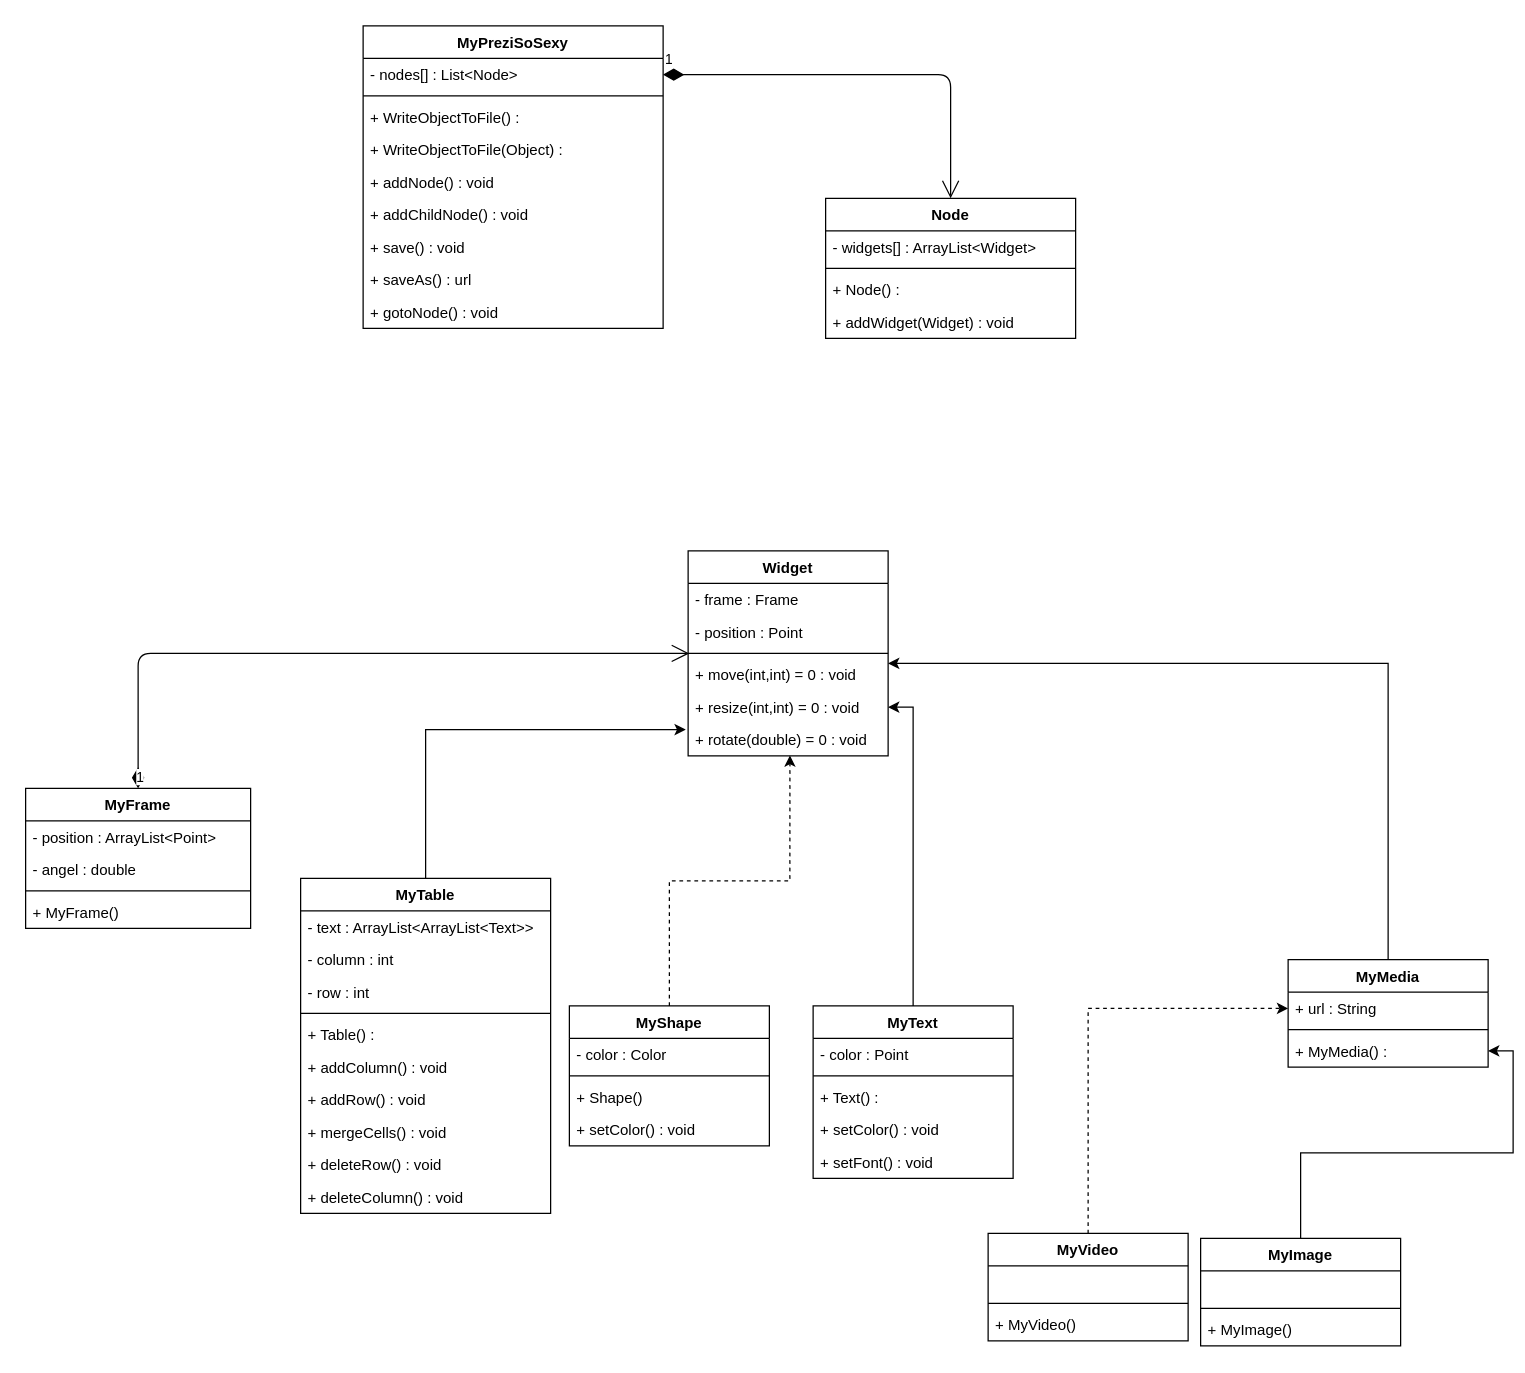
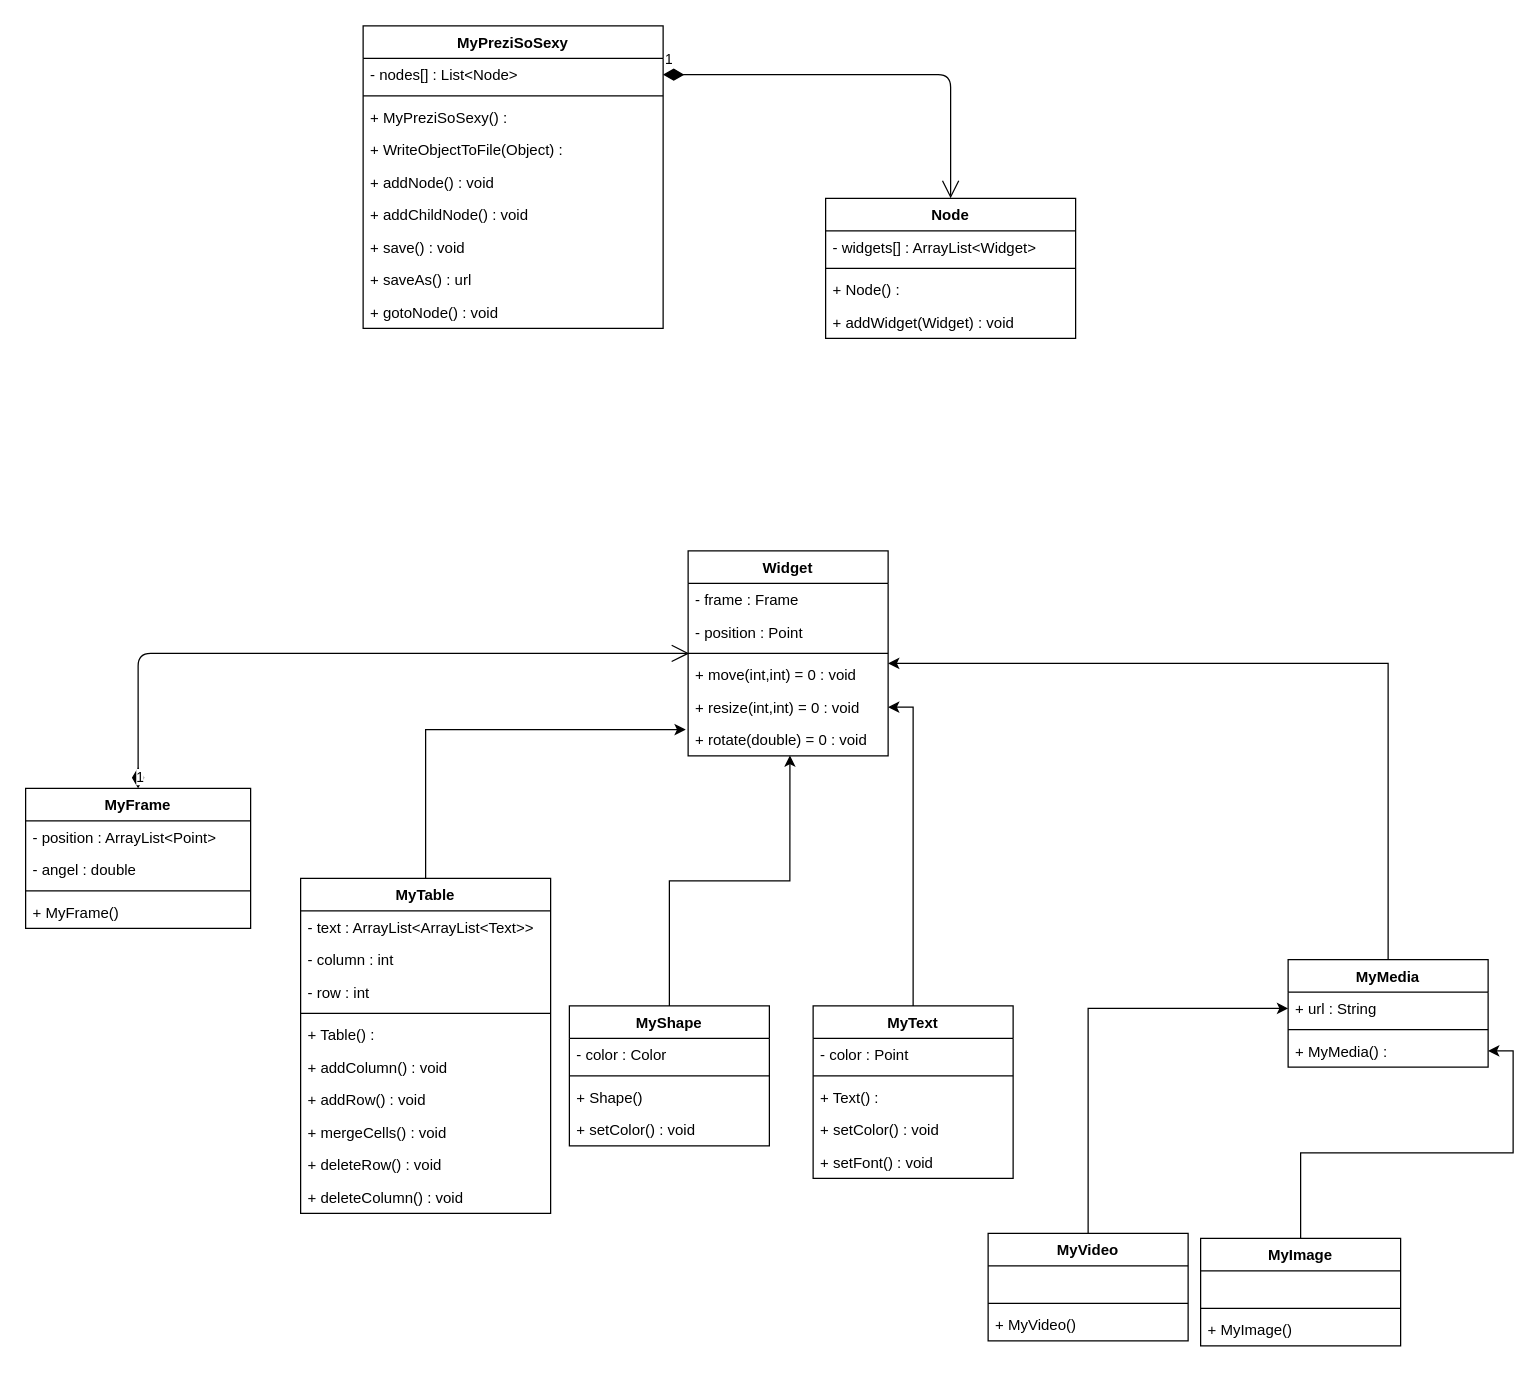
node "+ WriteObjectToFile() :": label "+ WriteObjectToFile() :" -> "+ MyPreziSoSexy() :"
edge "MyShape" -> "+ rotate(double) = 0 : void": style dashed -> solid
edge "MyVideo" -> "+ url : String": style dashed -> solid
